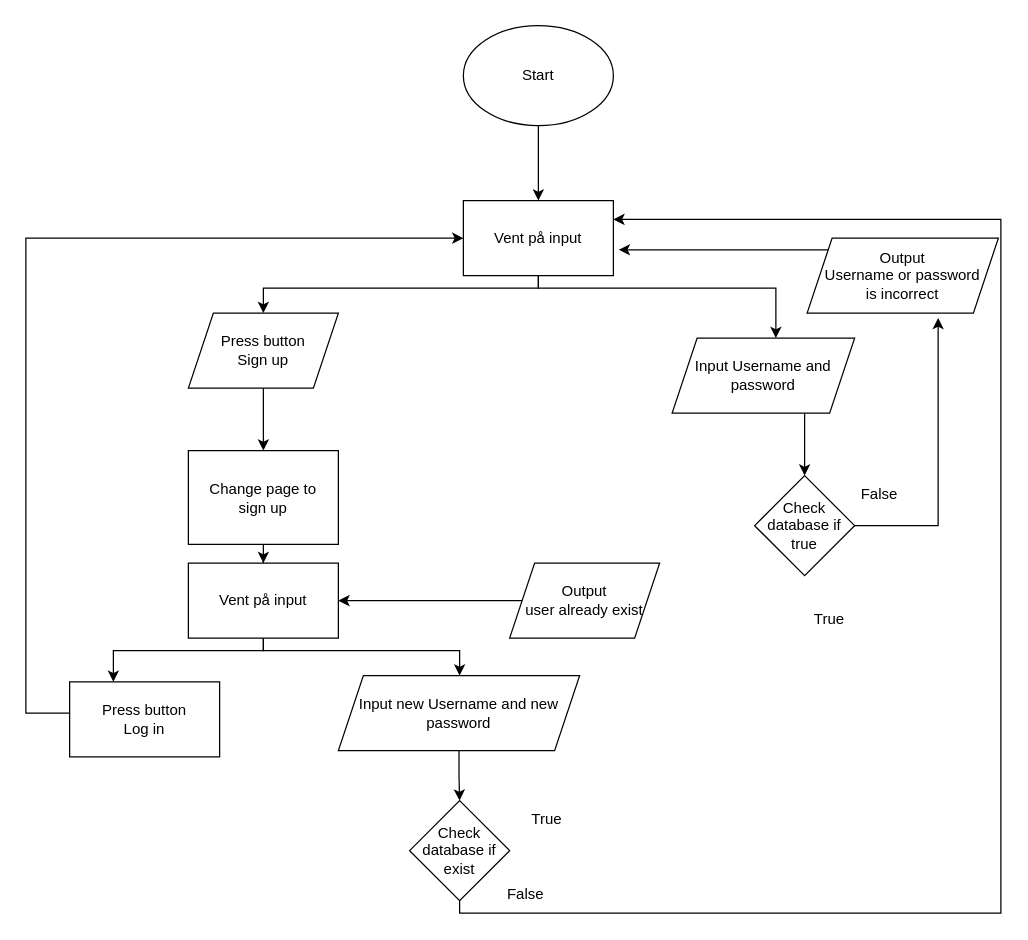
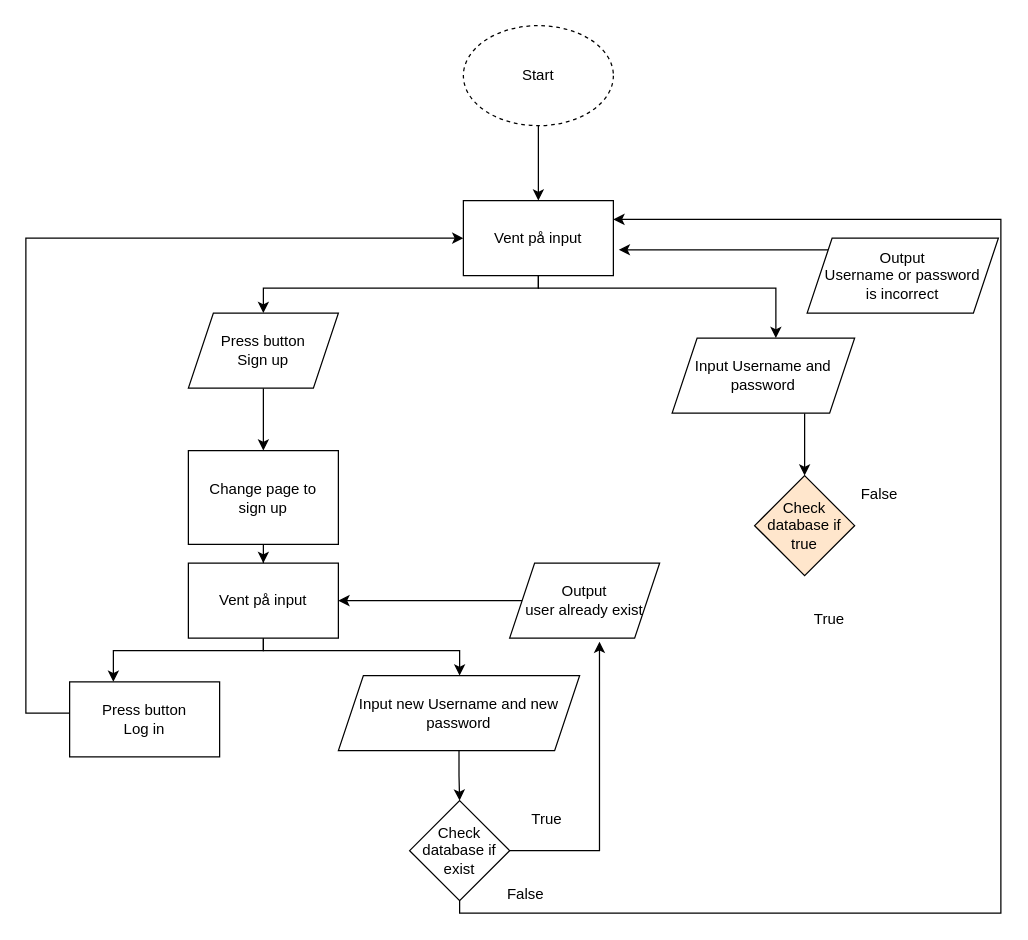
node "Start": style solid -> dashed
edge "Check database if true" -> "Output Username or password is incorrect": removed
node "Check database if true": fillcolor #ffffff -> #ffe6cc
edge "Check database if exist" -> "Output user already exist": added
